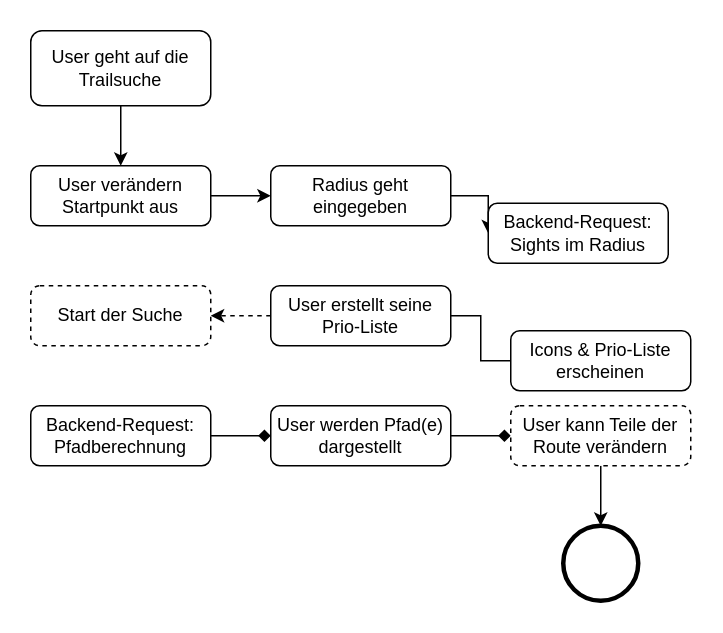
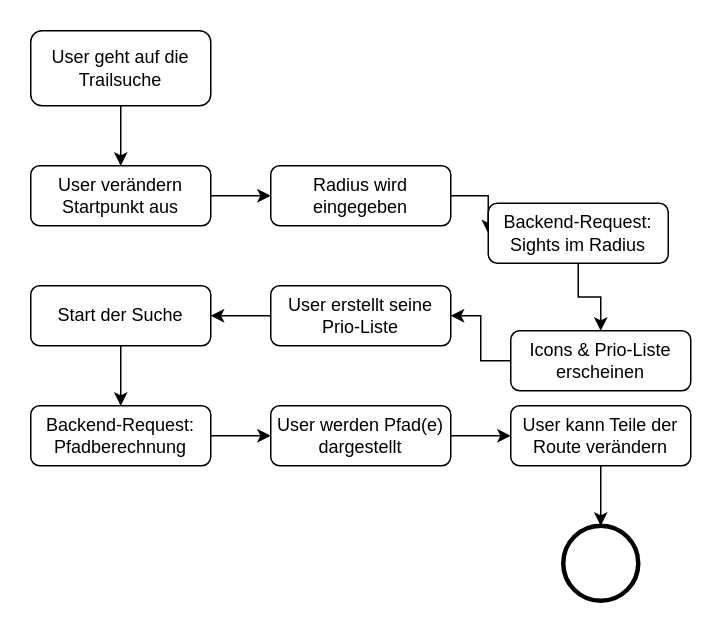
node "Radius geht eingegeben": label "Radius geht eingegeben" -> "Radius wird eingegeben"
edge "Backend-Request: Sights im Radius" -> "Icons & Prio-Liste erscheinen": added
node "Start der Suche": style dashed -> solid
edge "User erstellt seine Prio-Liste" -> "Start der Suche": style dashed -> solid
edge "User erstellt seine Prio-Liste" -- "Icons & Prio-Liste erscheinen": arrowhead none -> classic
edge "Start der Suche" -> "Backend-Request: Pfadberechnung": added
edge "Backend-Request: Pfadberechnung" -> "User werden Pfad(e) dargestellt": arrowhead diamond -> classic
edge "User werden Pfad(e) dargestellt" -> "User kann Teile der Route verändern": arrowhead diamond -> classic
node "User kann Teile der Route verändern": style dashed -> solid
